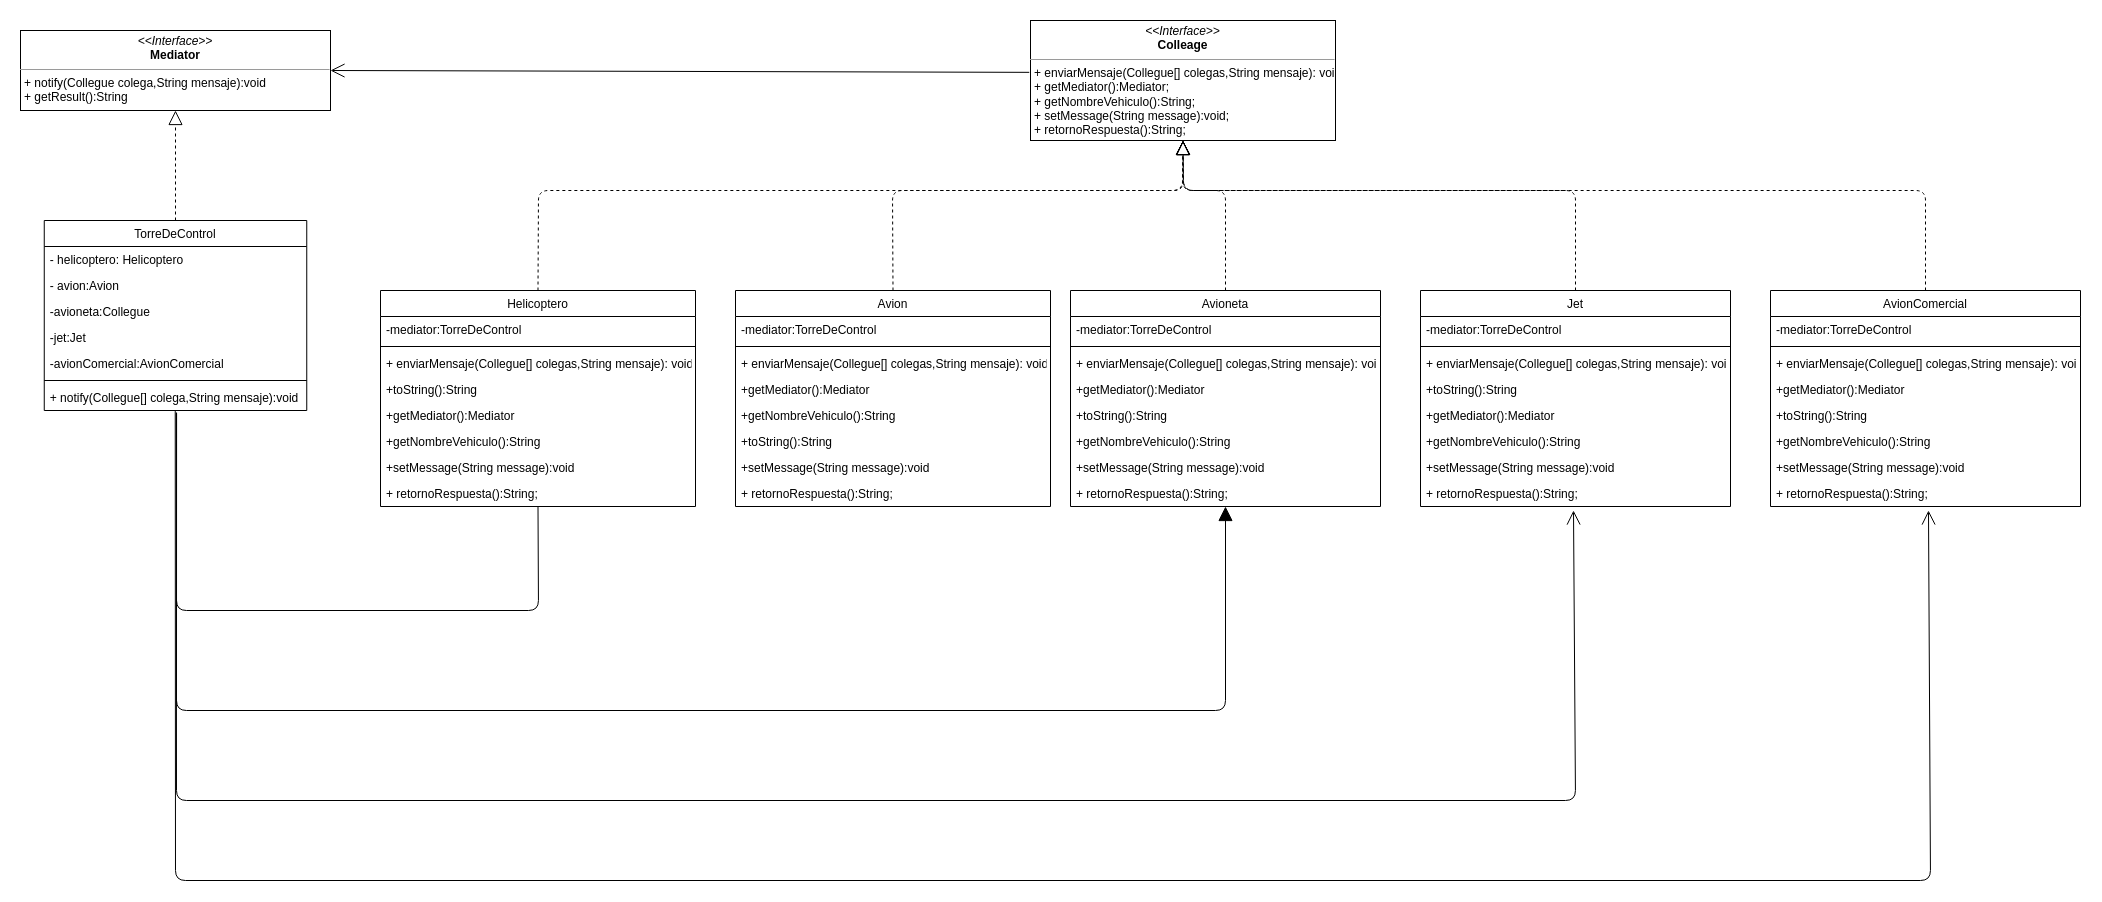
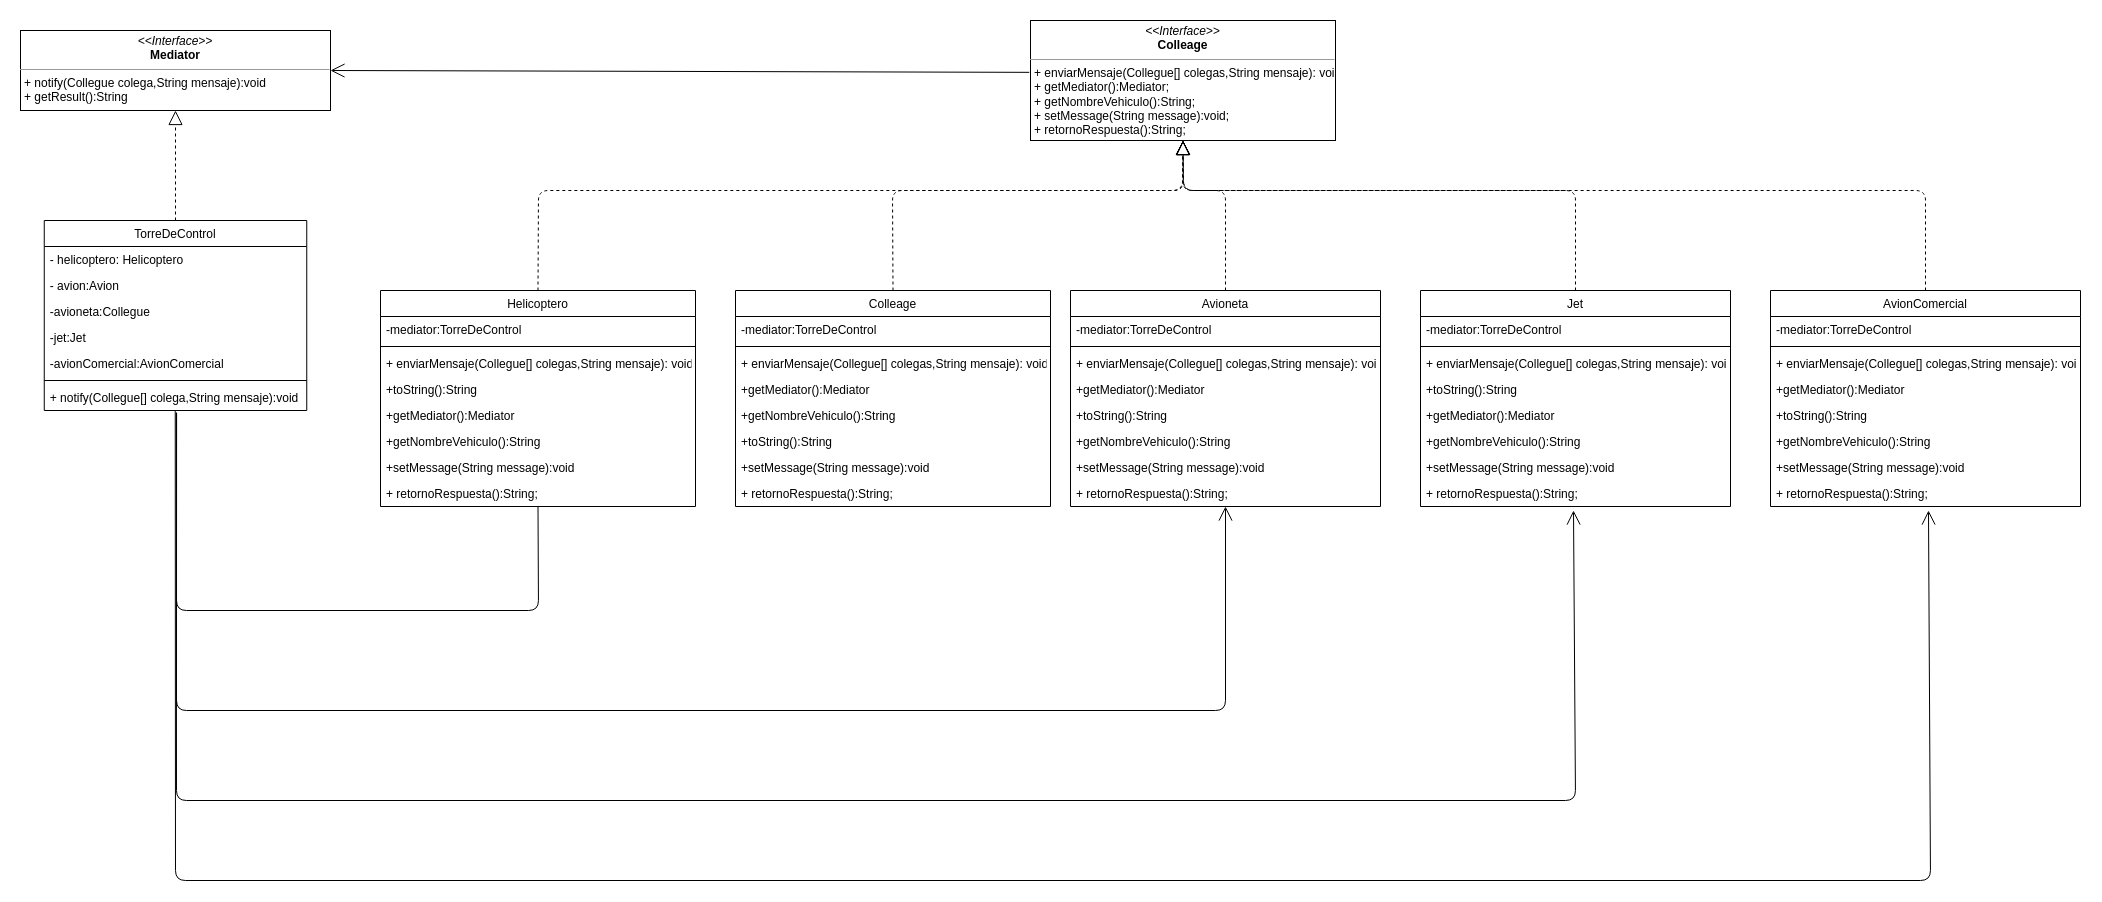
node "Avion": label "Avion" -> "Colleage"
edge "+ notify(Collegue[] colega,String mensaje):void" -> "Avioneta": arrowhead block -> open
